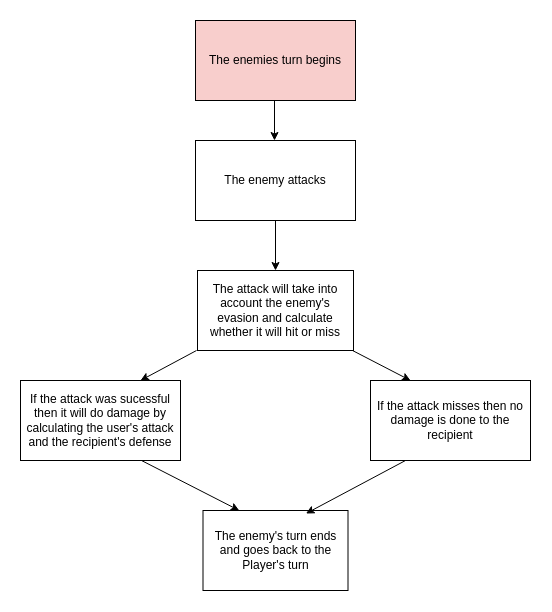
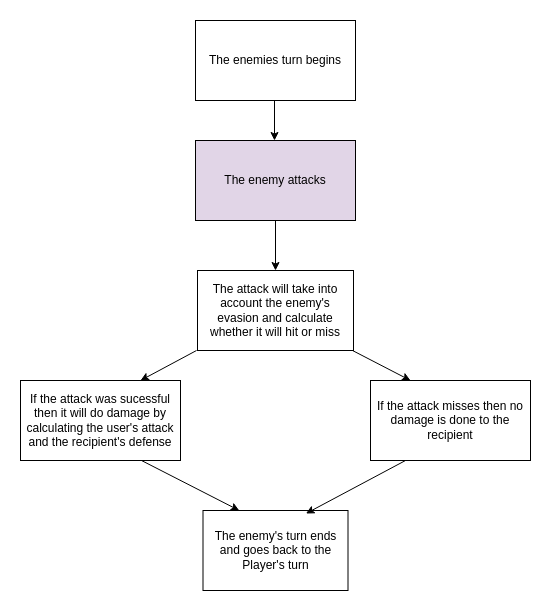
node "The enemies turn begins": fillcolor #f8cecc -> #ffffff
node "The enemy attacks": fillcolor #ffffff -> #e1d5e7
